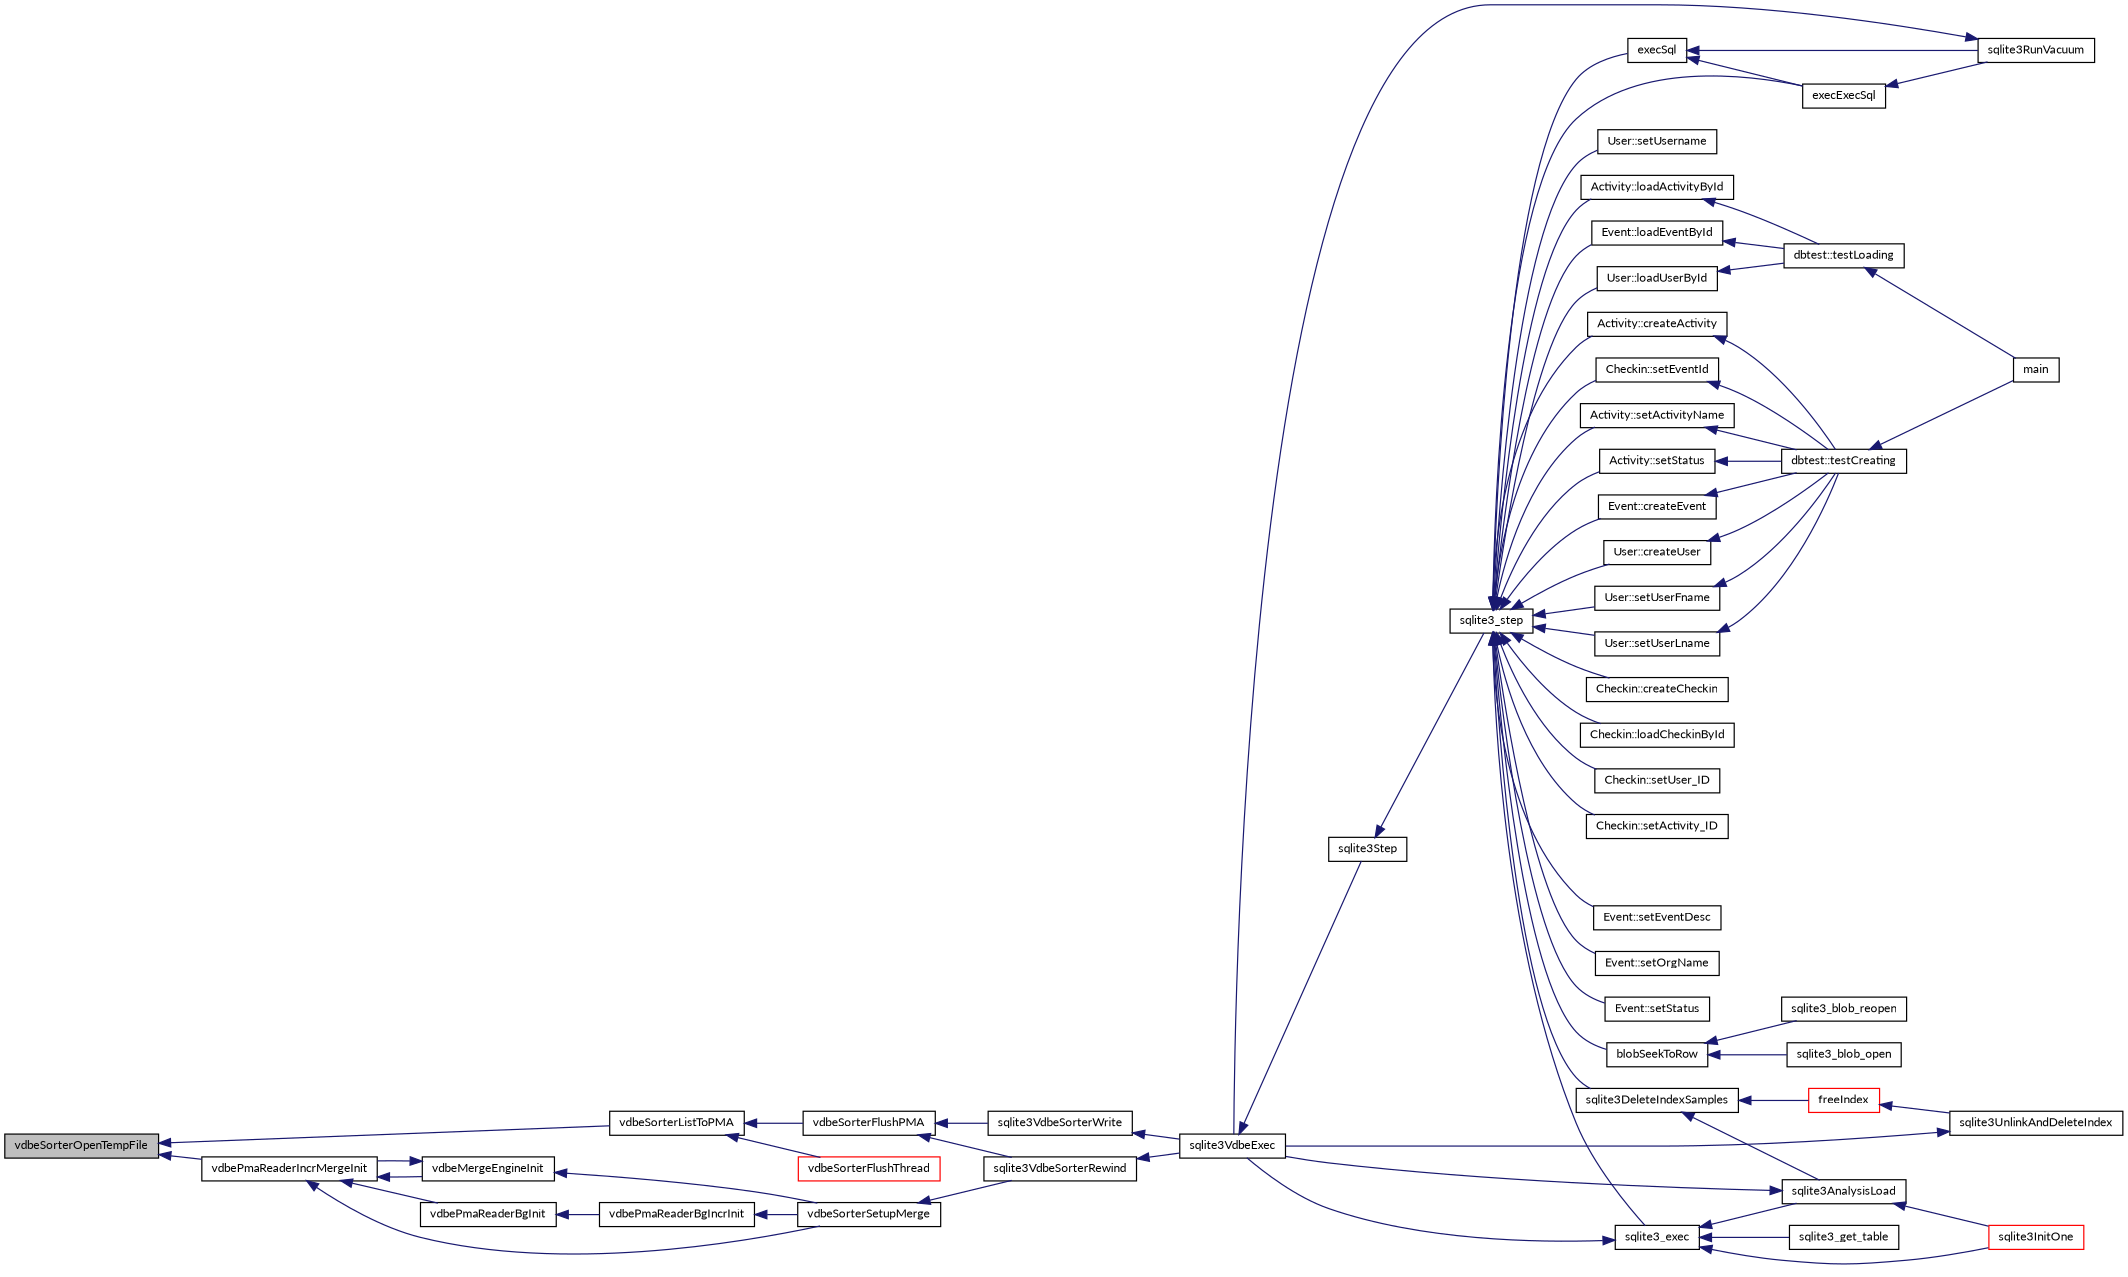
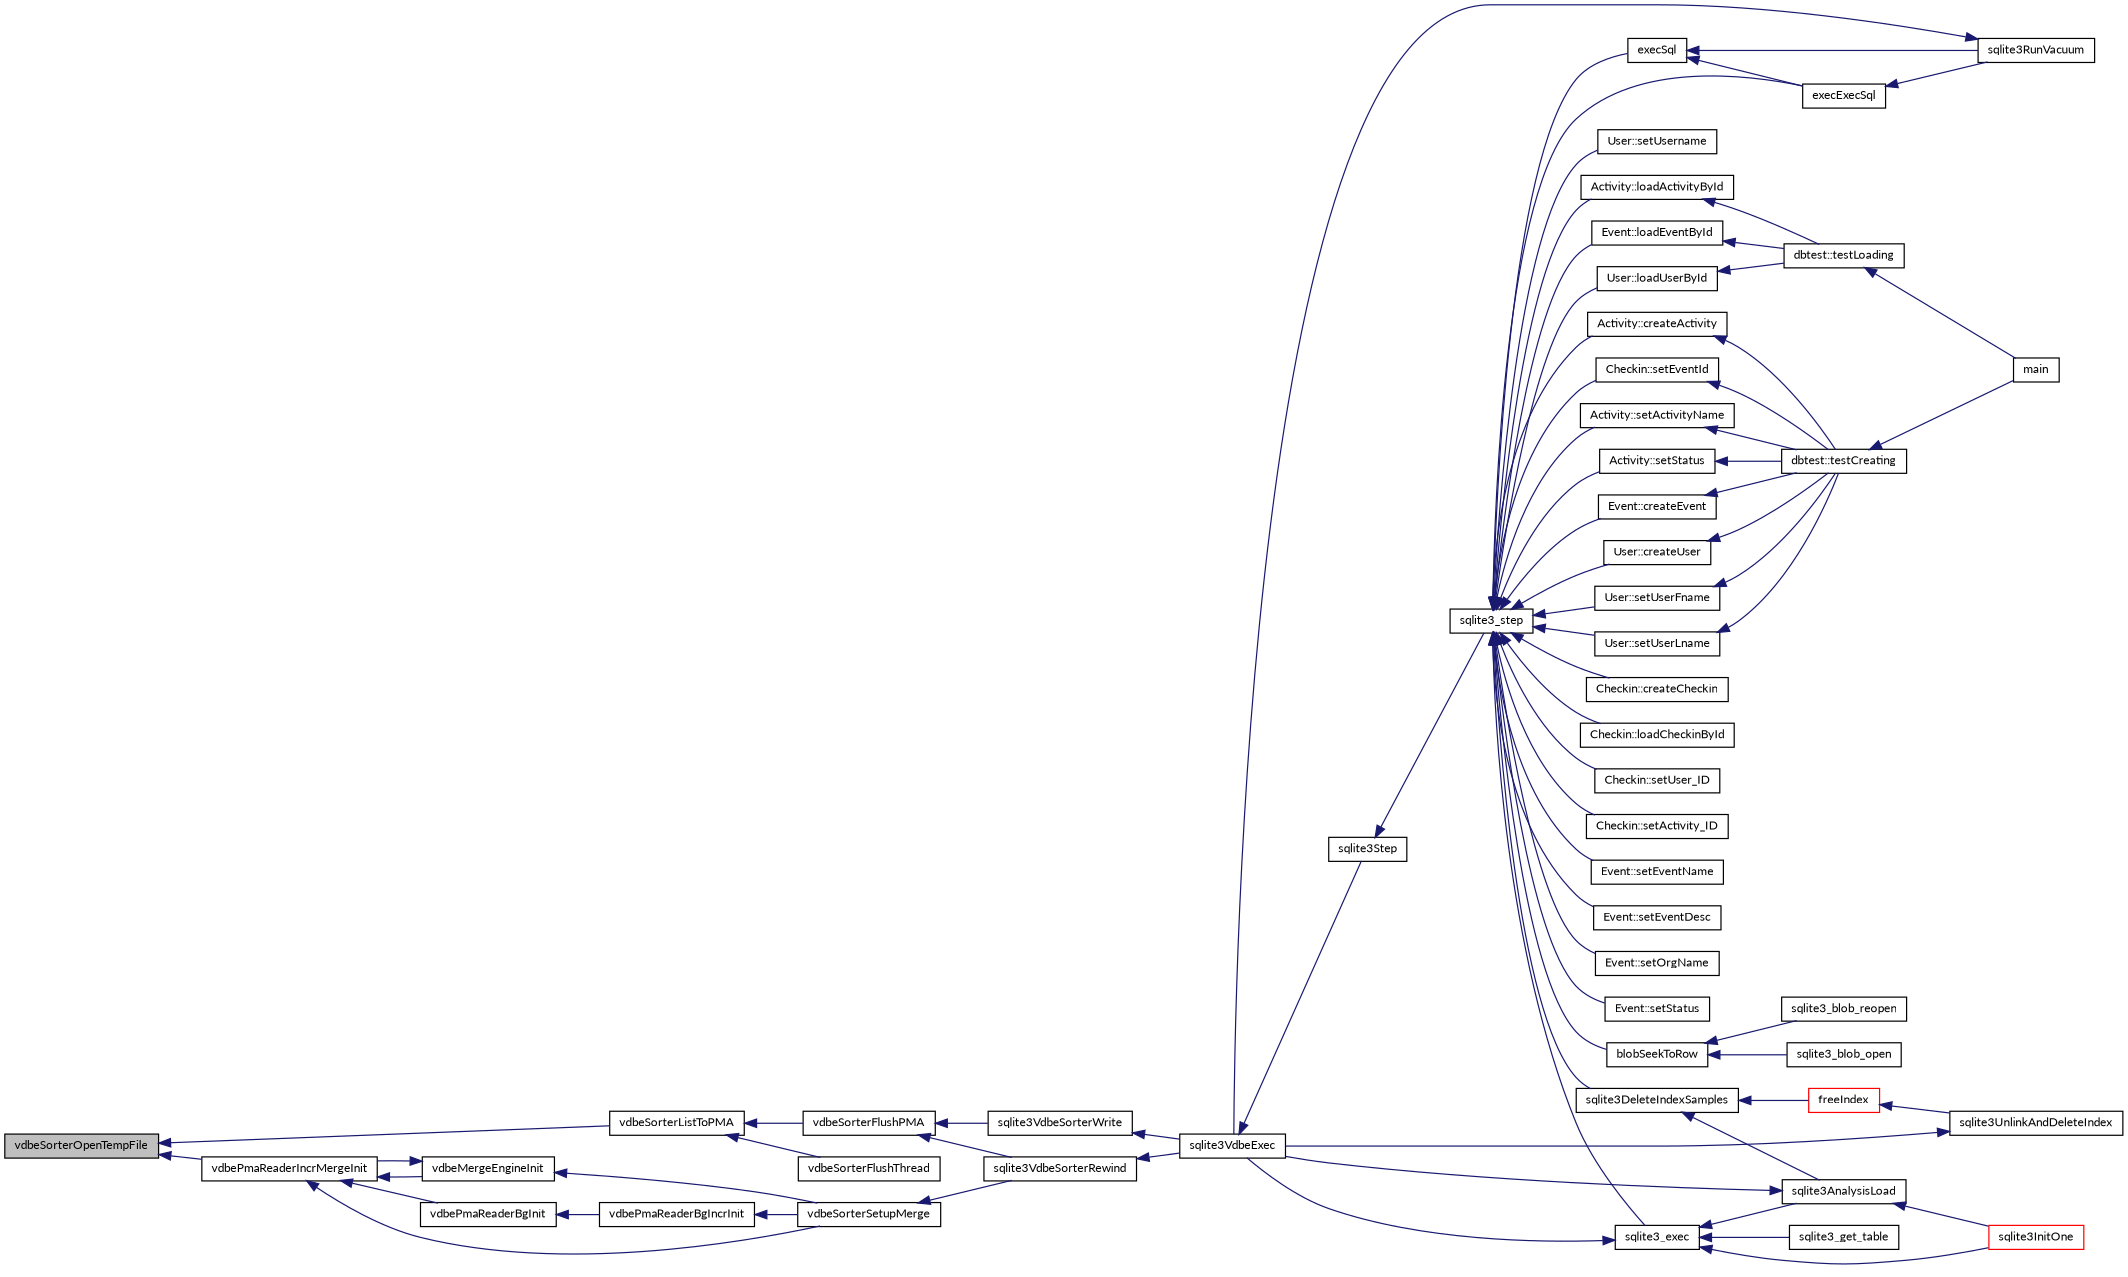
node "Event::setEventName": added
node "vdbeSorterFlushThread": color red -> black
